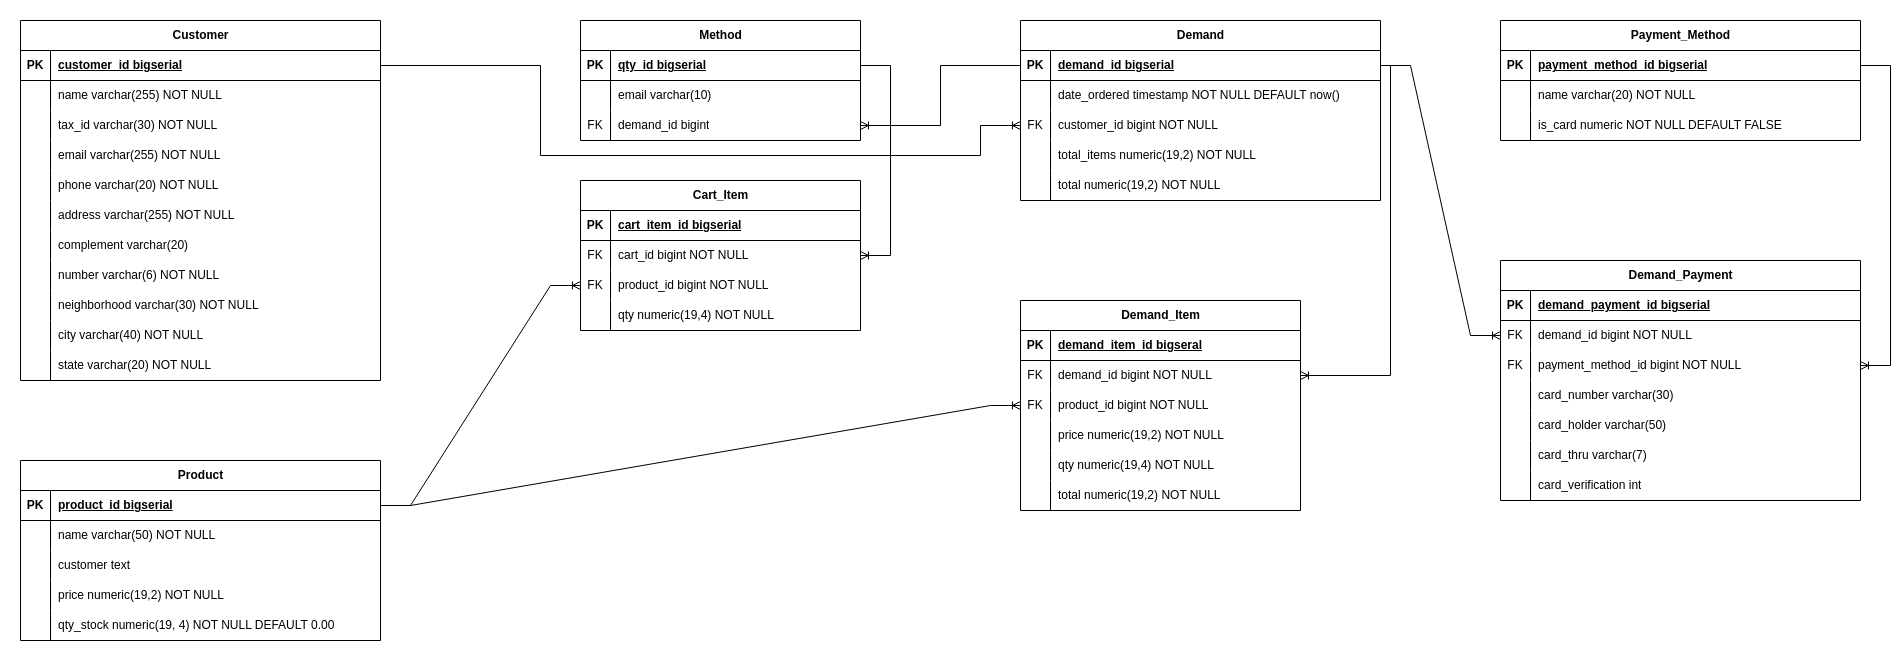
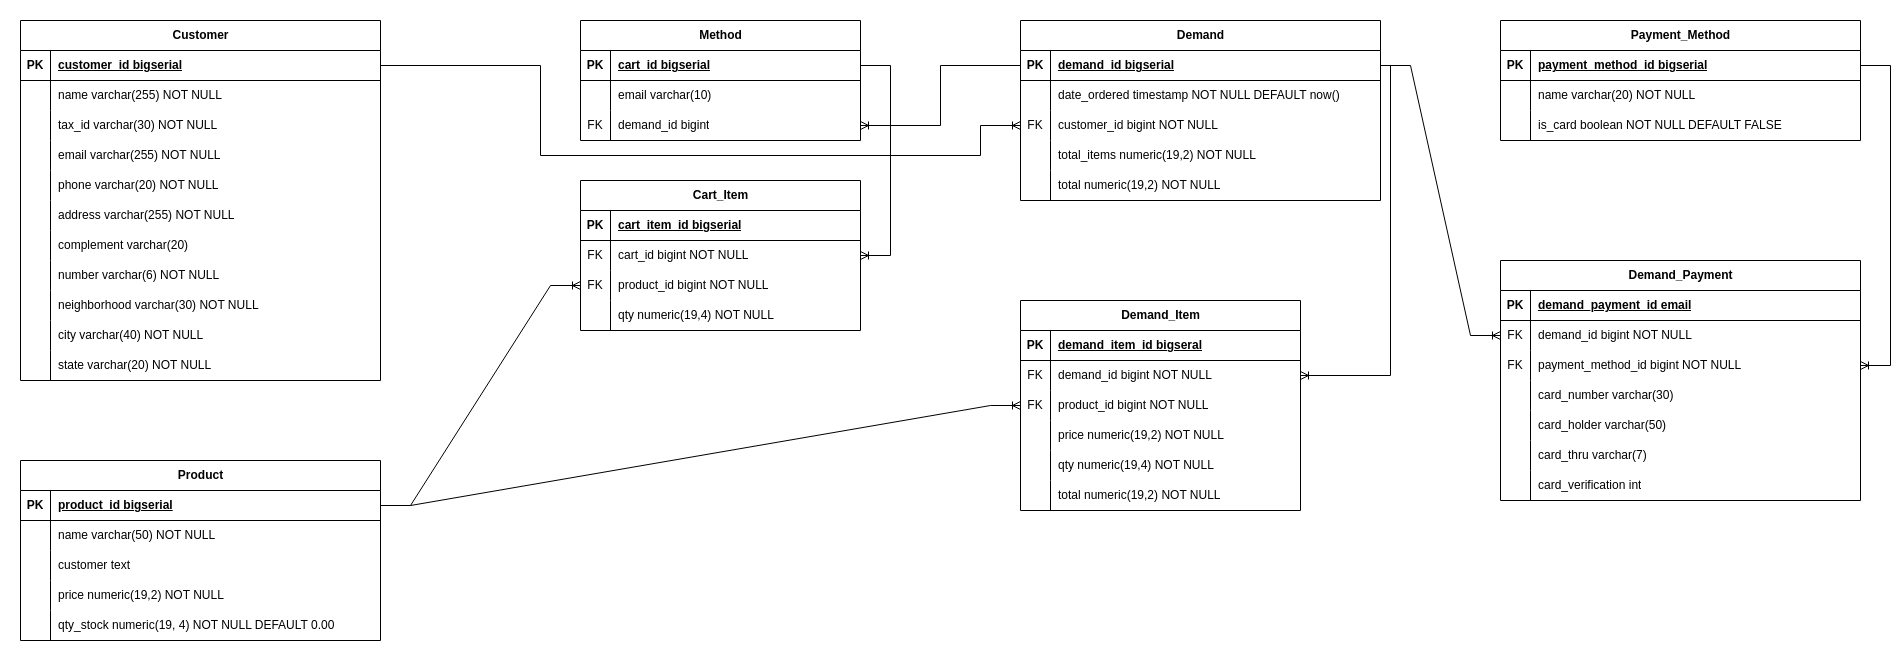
node "qty_id bigserial": label "qty_id bigserial" -> "cart_id bigserial"
node "is_card numeric NOT NULL DEFAULT FALSE": label "is_card numeric NOT NULL DEFAULT FALSE" -> "is_card boolean NOT NULL DEFAULT FALSE"
node "demand_payment_id bigserial": label "demand_payment_id bigserial" -> "demand_payment_id email"
